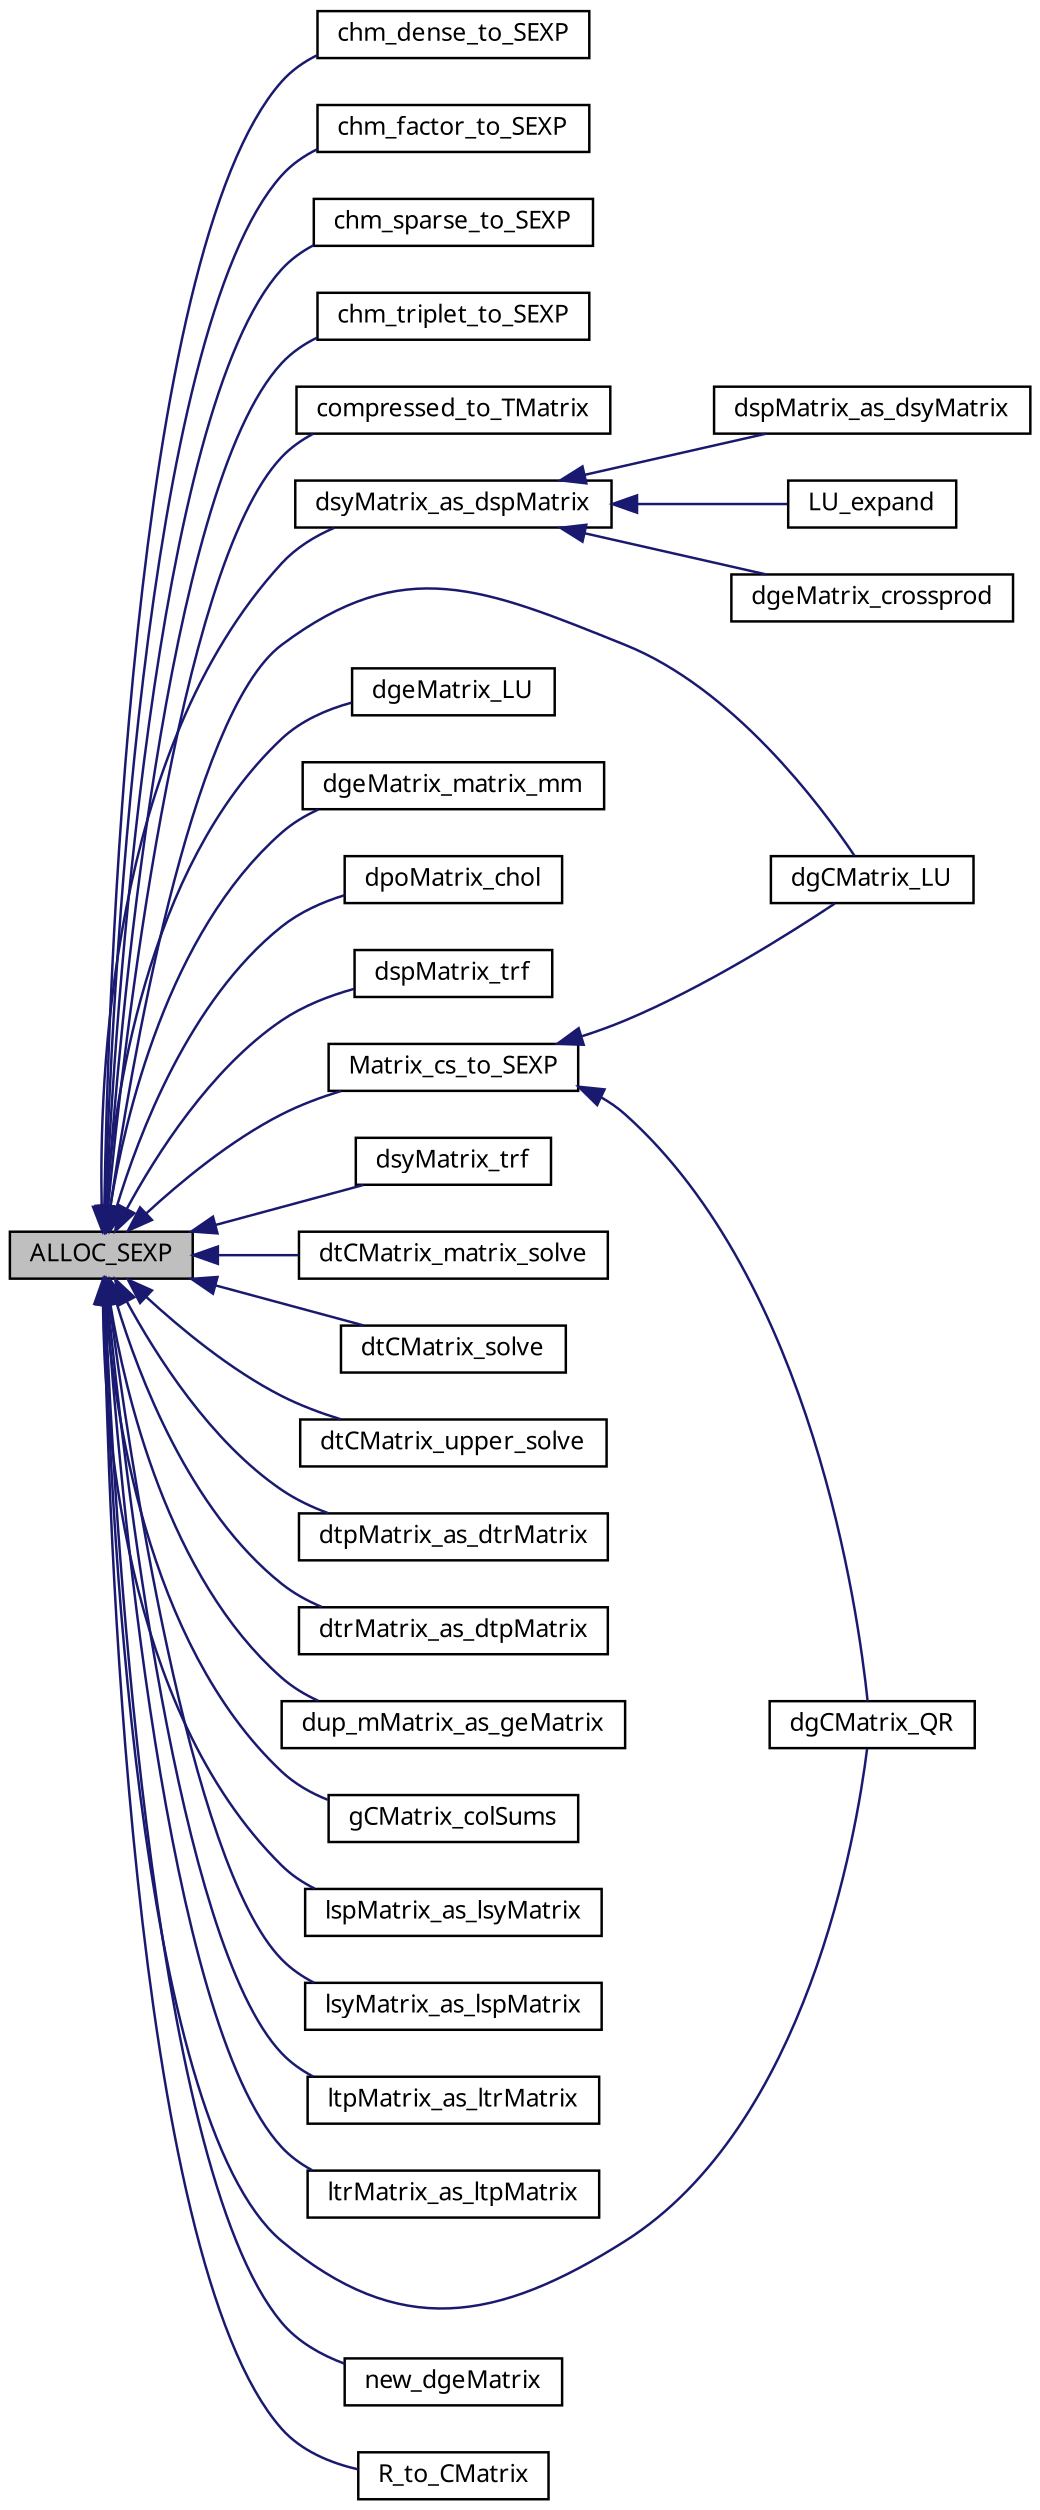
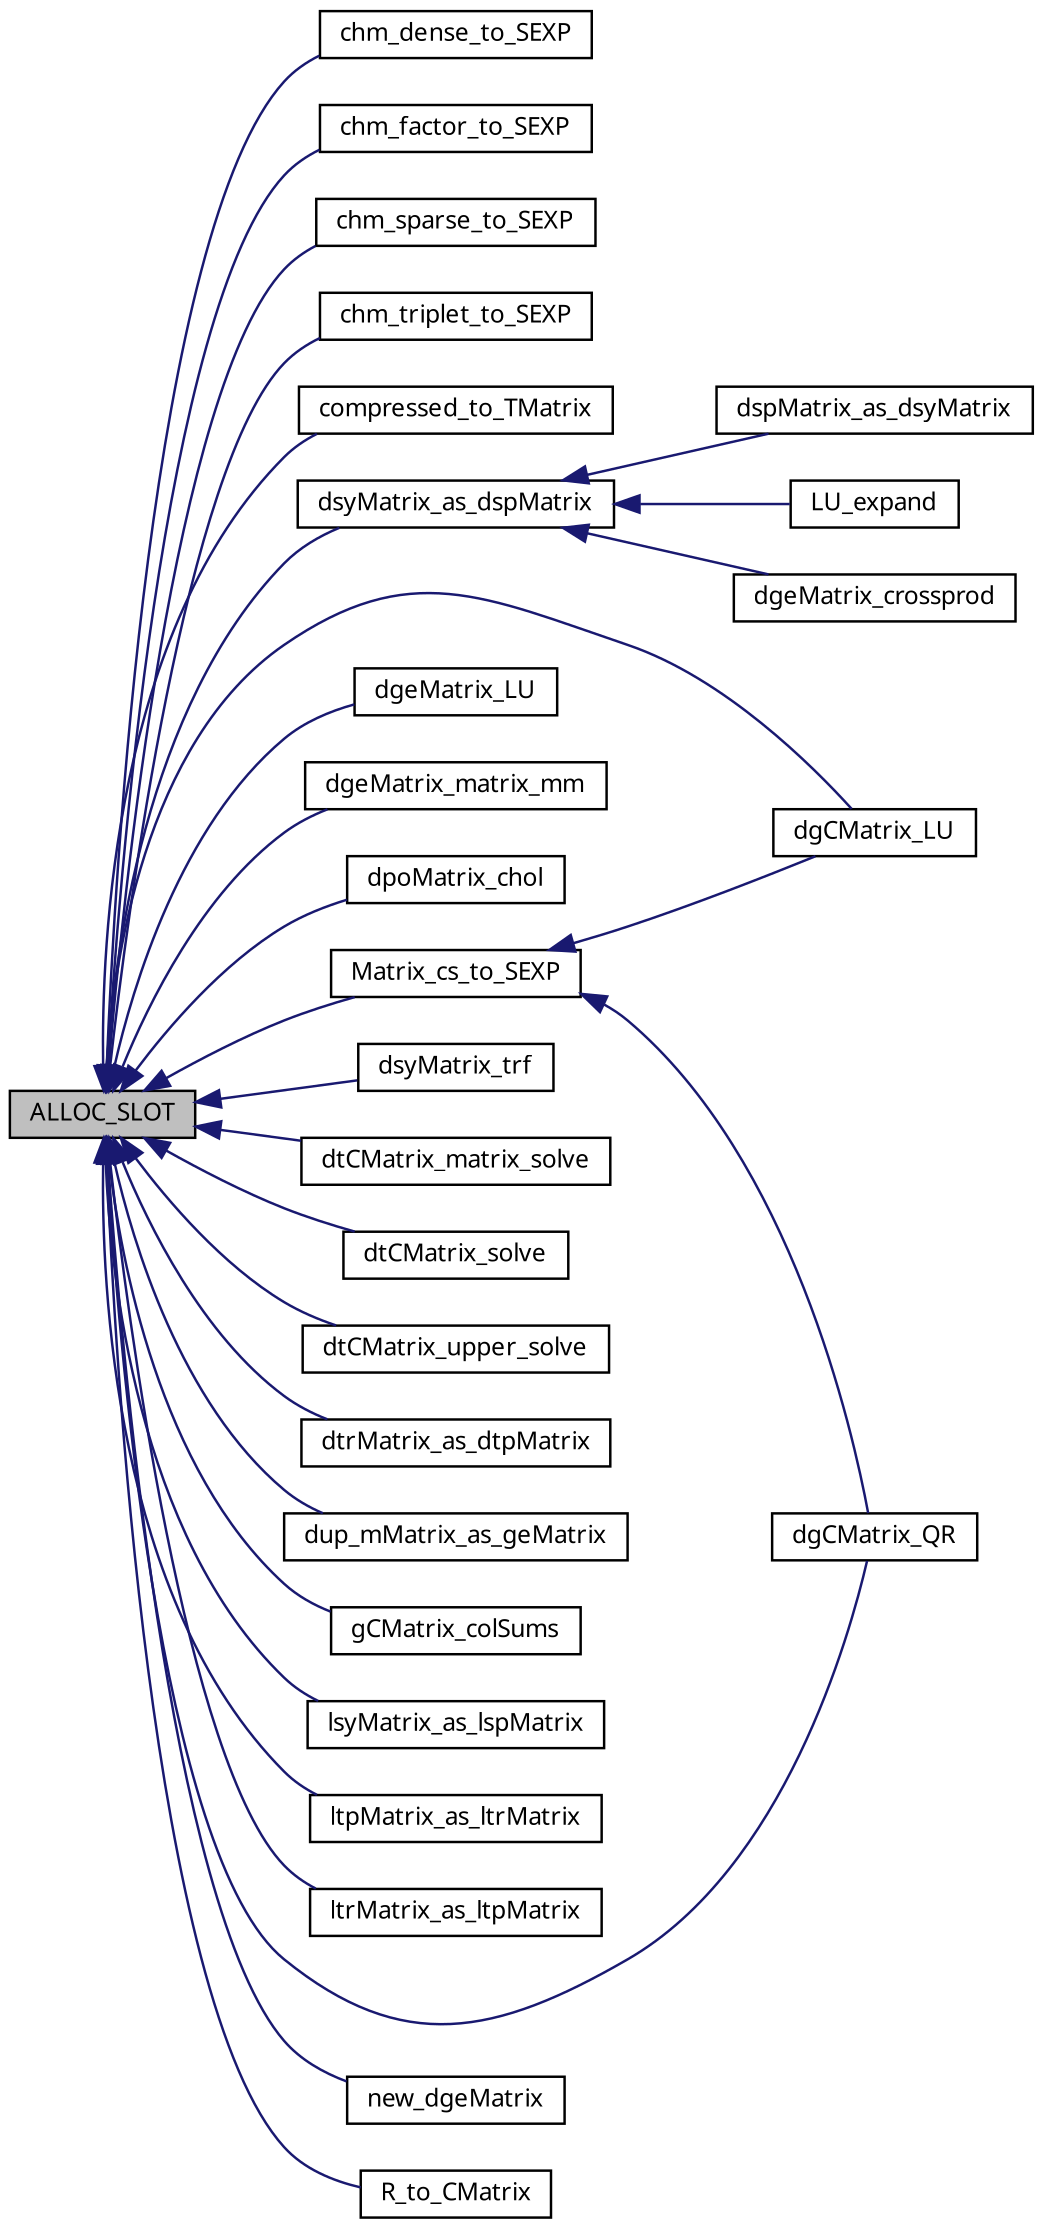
node "dspMatrix_trf": removed
node "ALLOC_SEXP": label "ALLOC_SEXP" -> "ALLOC_SLOT"
node "dtpMatrix_as_dtrMatrix": removed
node "lspMatrix_as_lsyMatrix": removed
